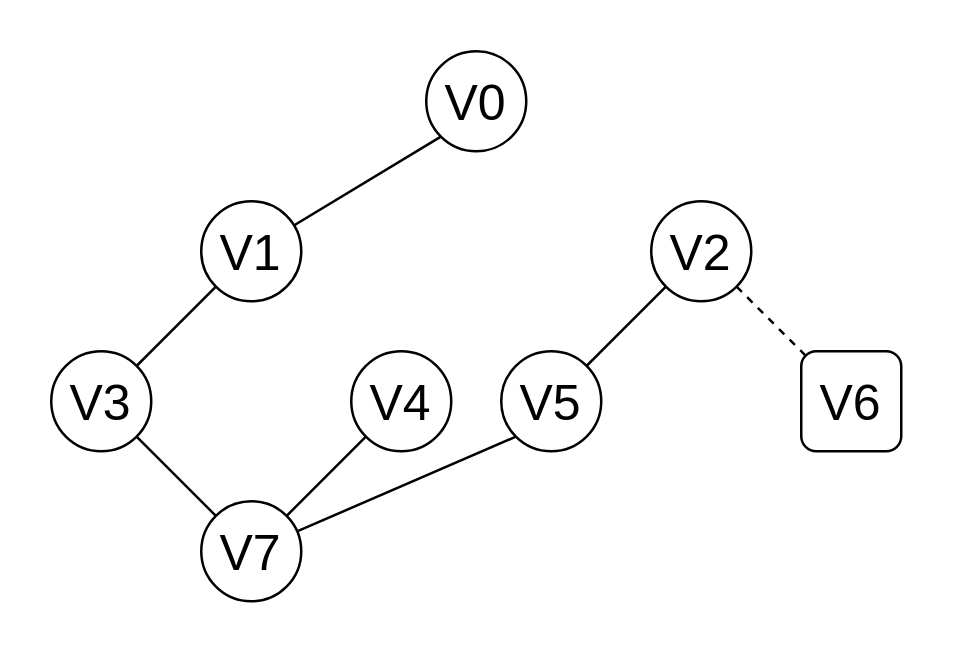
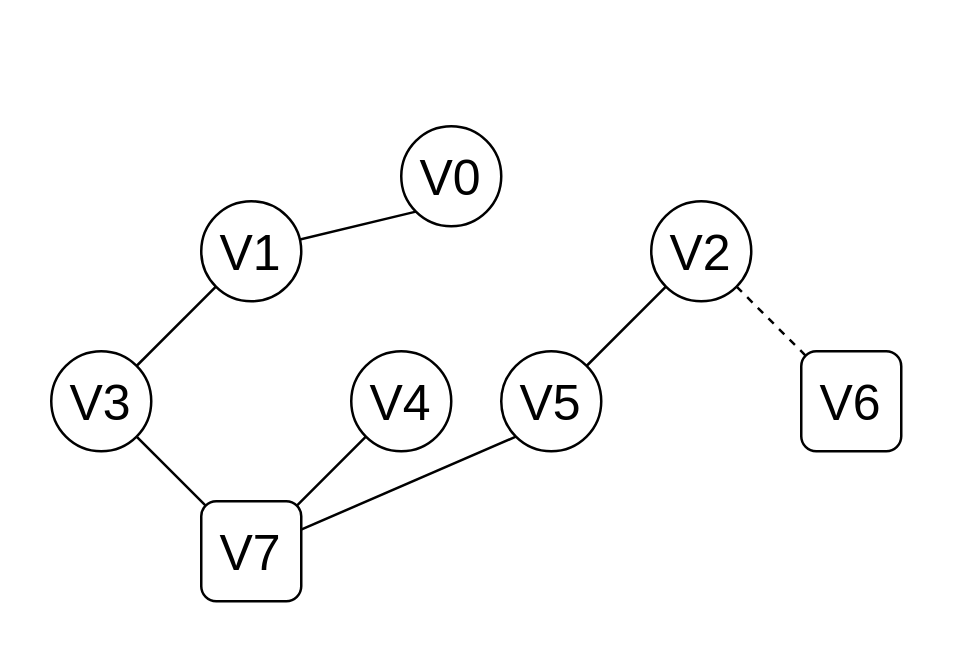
node "V0": moved (476, 101) -> (451, 176)
node "V7": shape ellipse -> rounded rectangle
